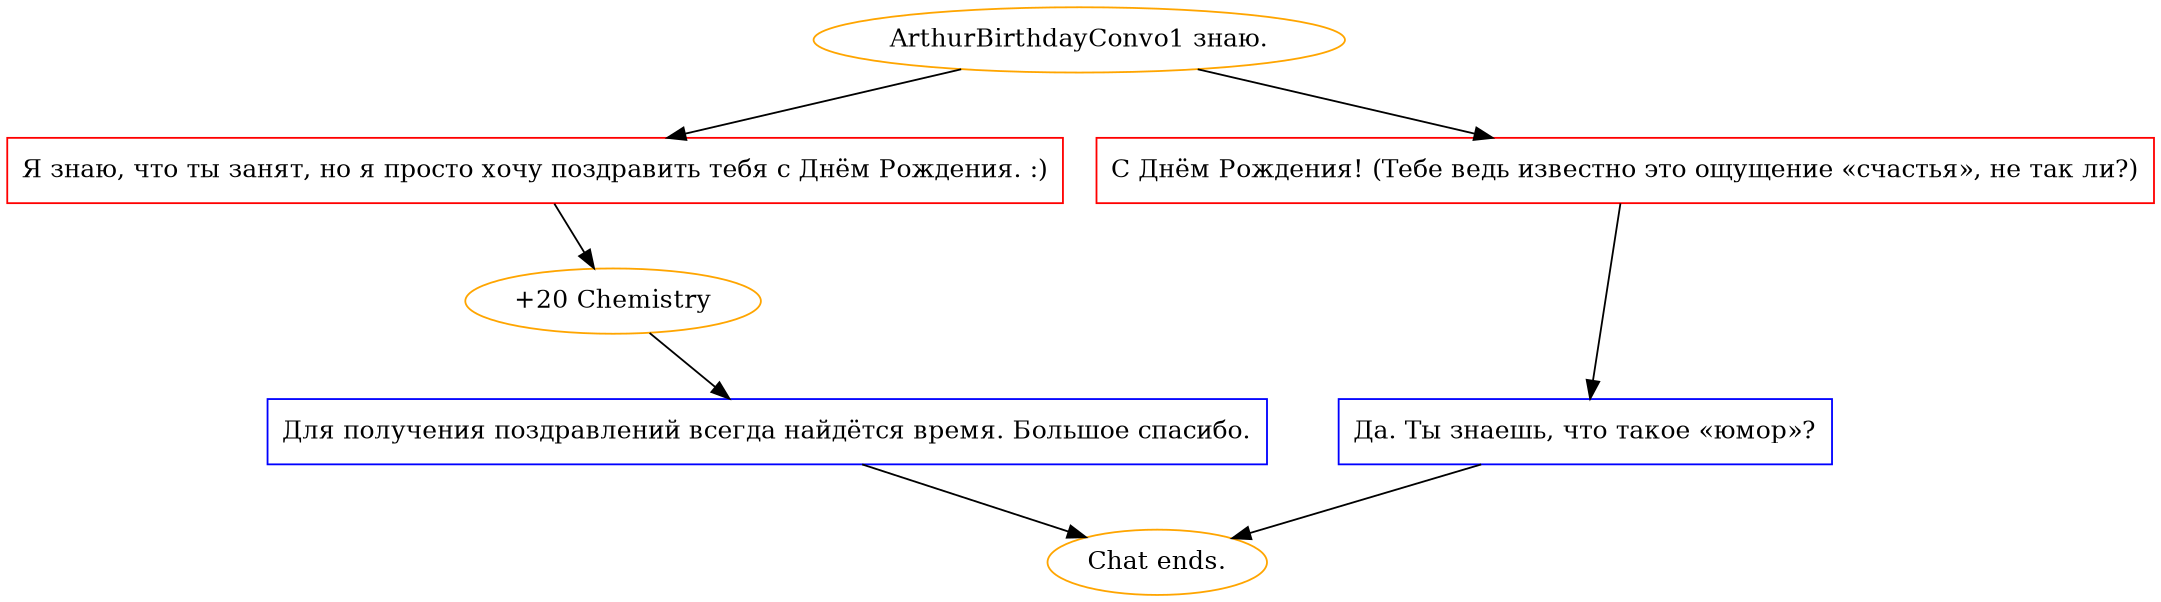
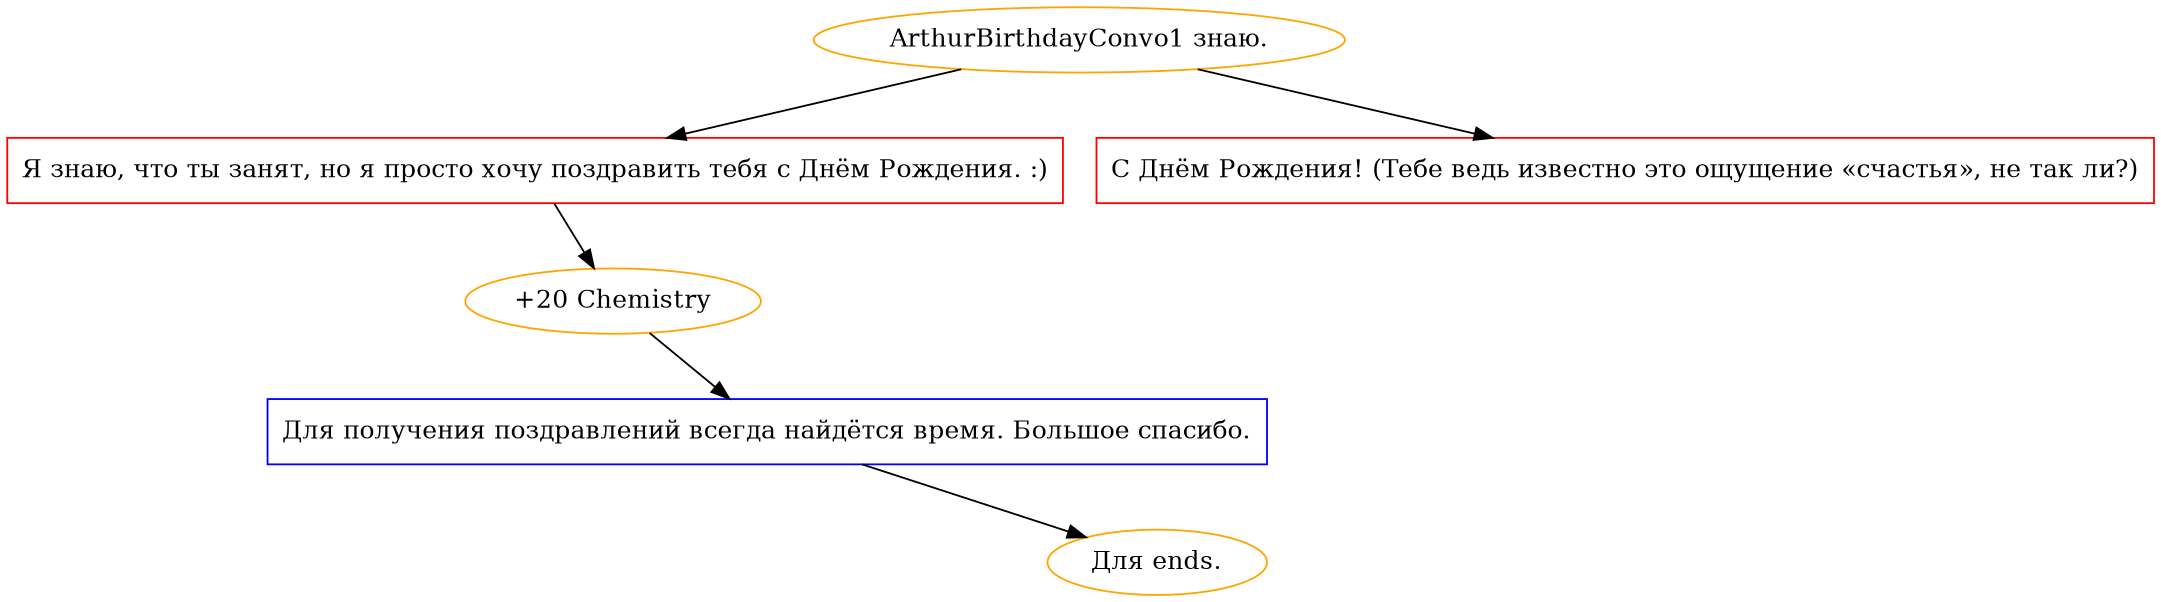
node "Да. Ты знаешь, что такое «юмор»?": removed
node "Chat ends.": label "Chat ends." -> "Для ends."
